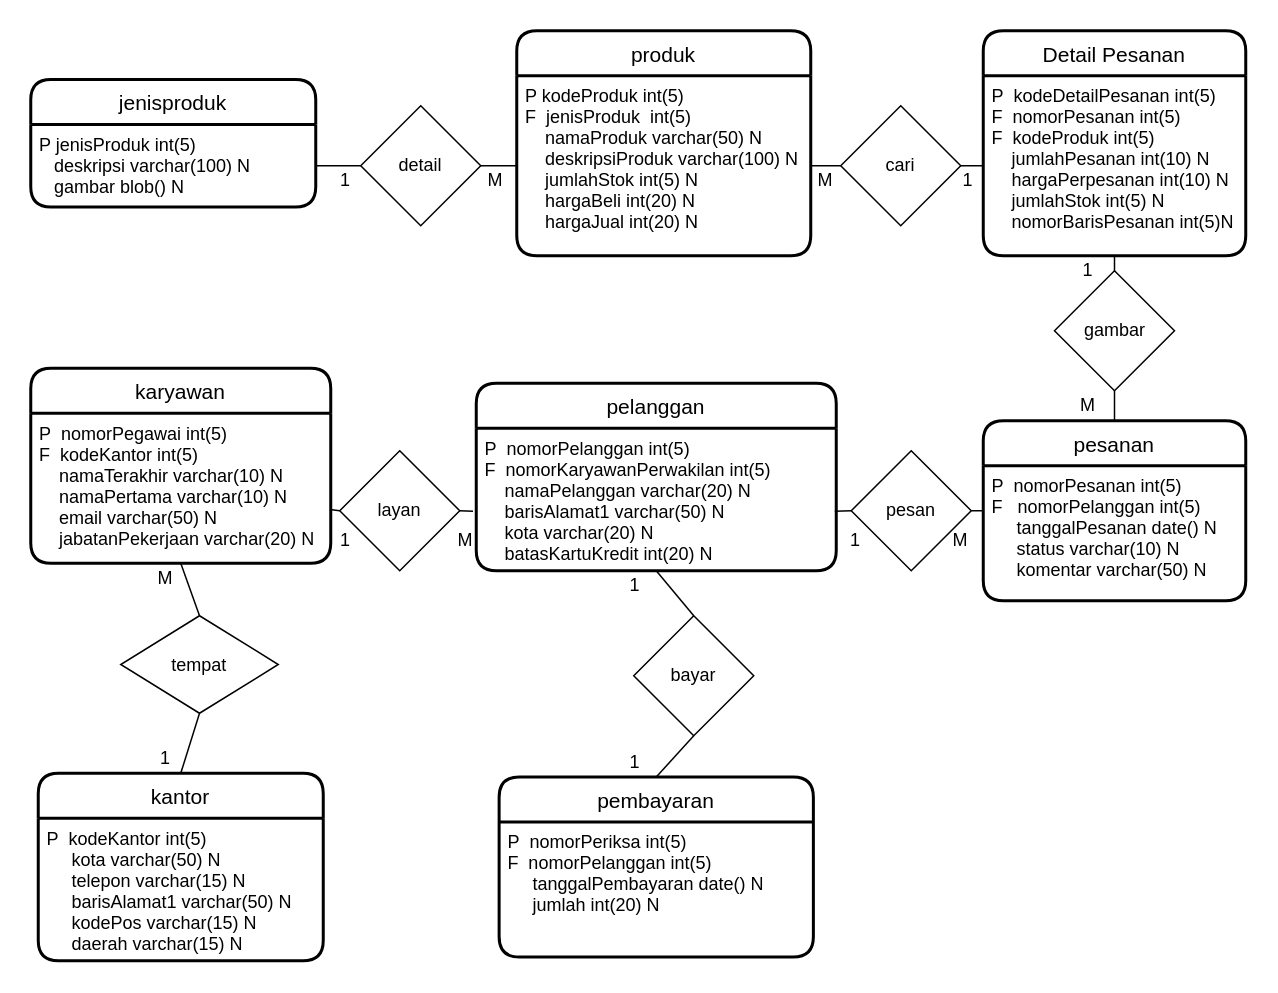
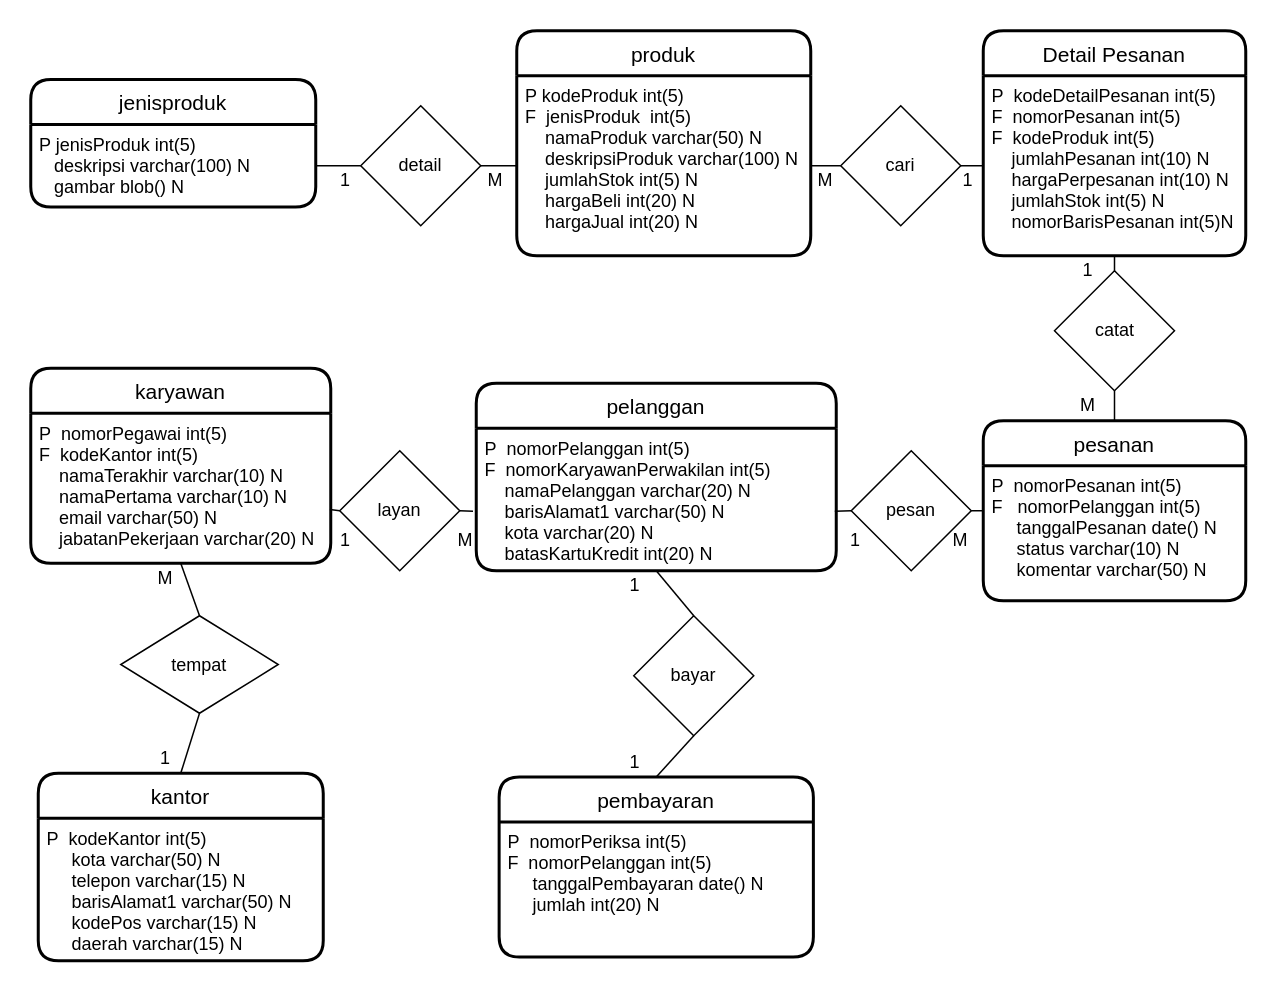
node "gambar": label "gambar" -> "catat"
